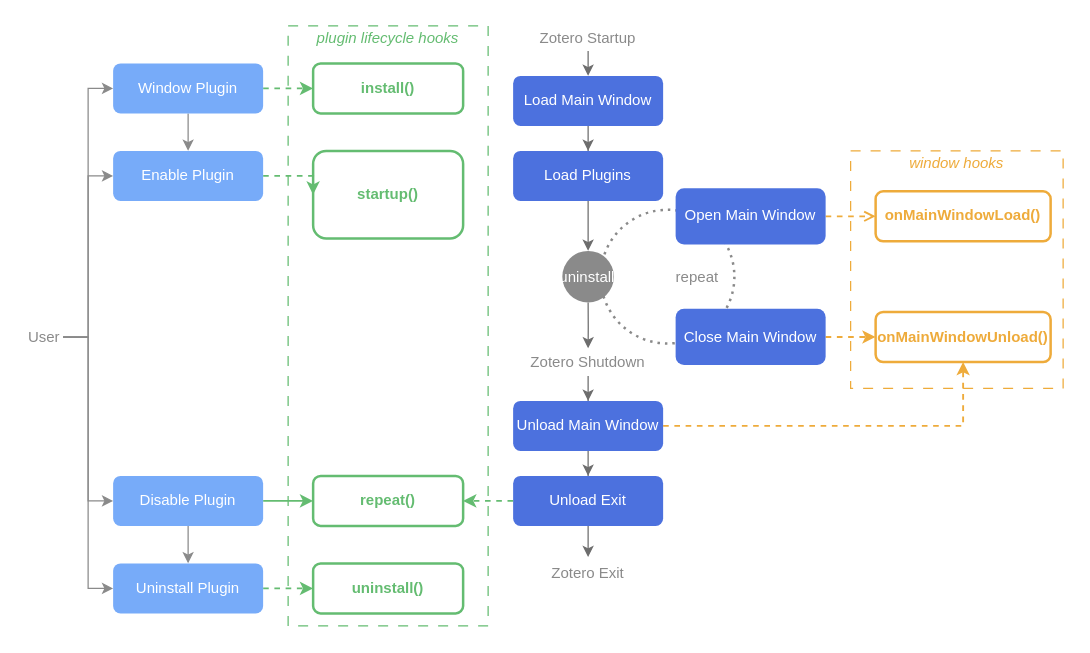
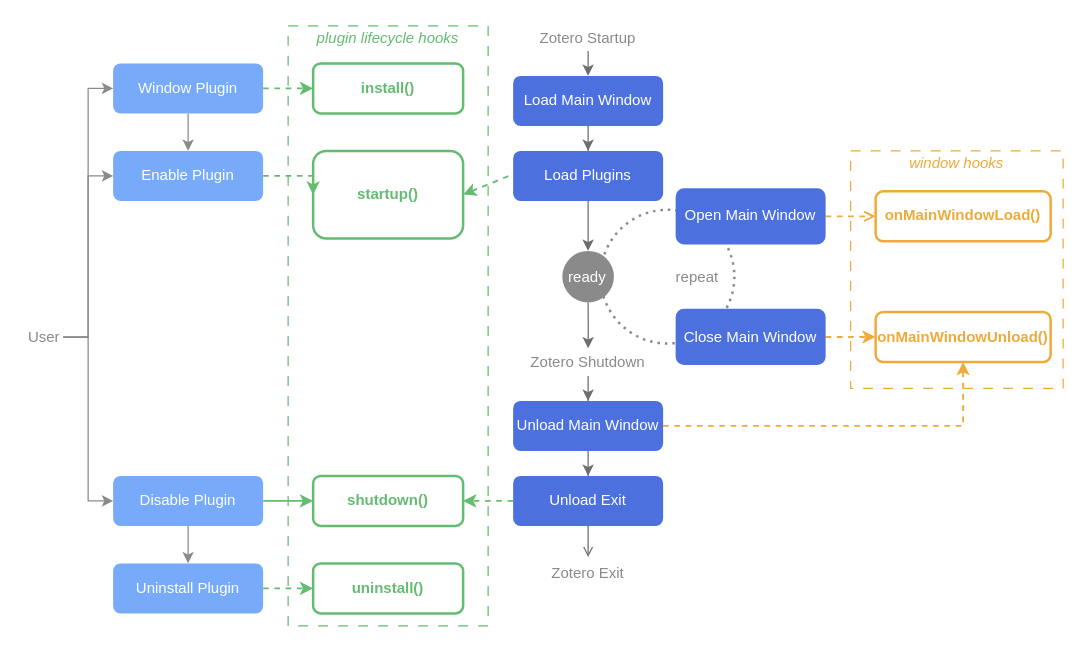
edge "Load Plugins" -> "startup()": added
node "uninstall": label "uninstall" -> "ready"
node "repeat()": label "repeat()" -> "shutdown()"
edge "Unload Exit" -> "Zotero Exit": arrowhead classic -> open
edge "User" -> "Uninstall Plugin": removed
